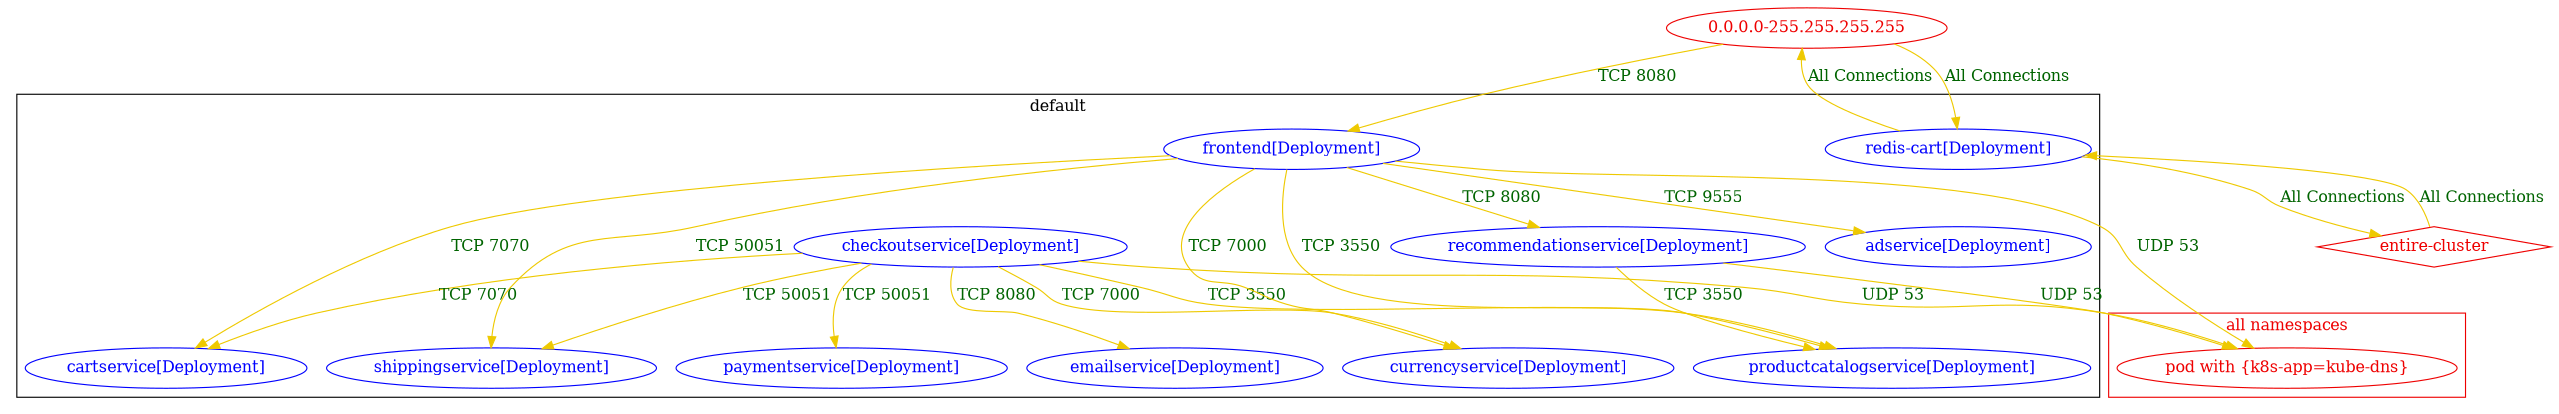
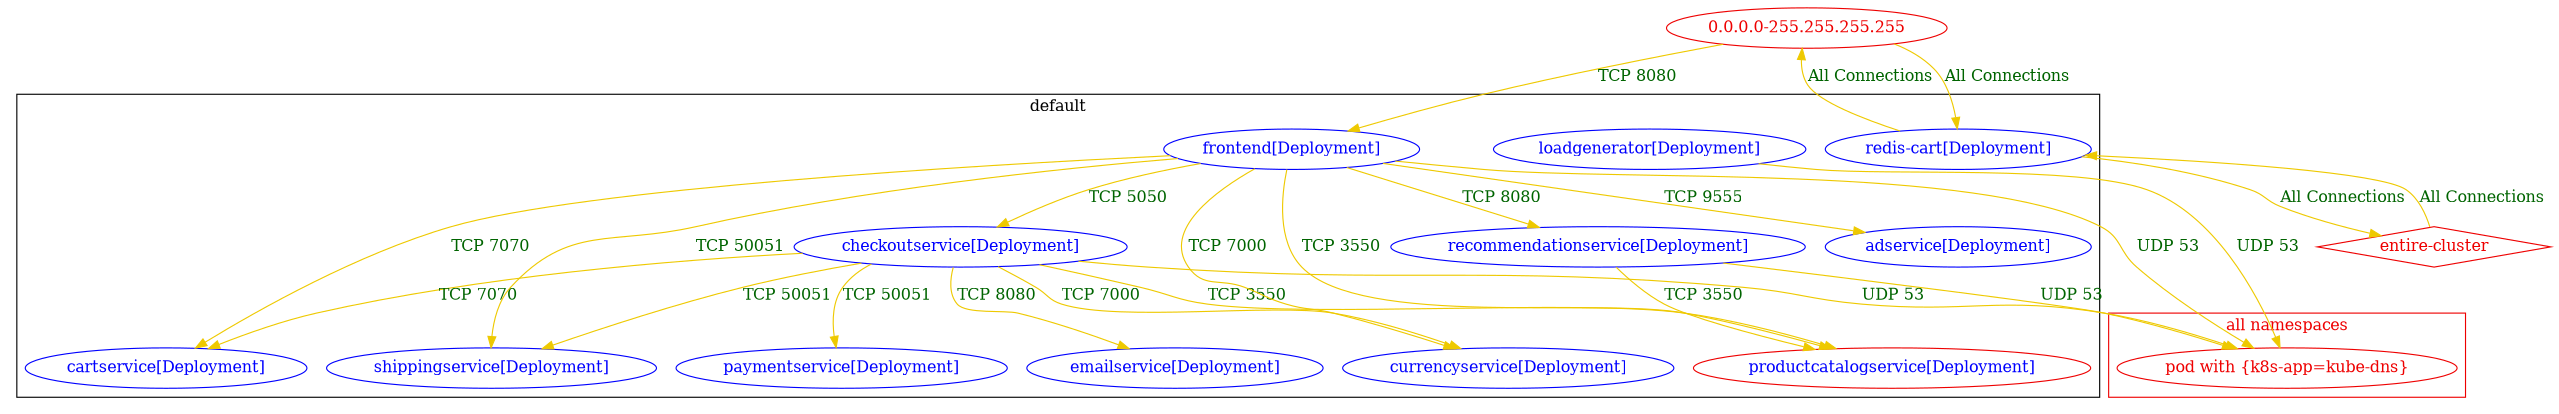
node "loadgenerator[Deployment]": added
edge "frontend[Deployment]" -> "checkoutservice[Deployment]": added, label "TCP 5050"
node "productcatalogservice[Deployment]": color blue -> red2
